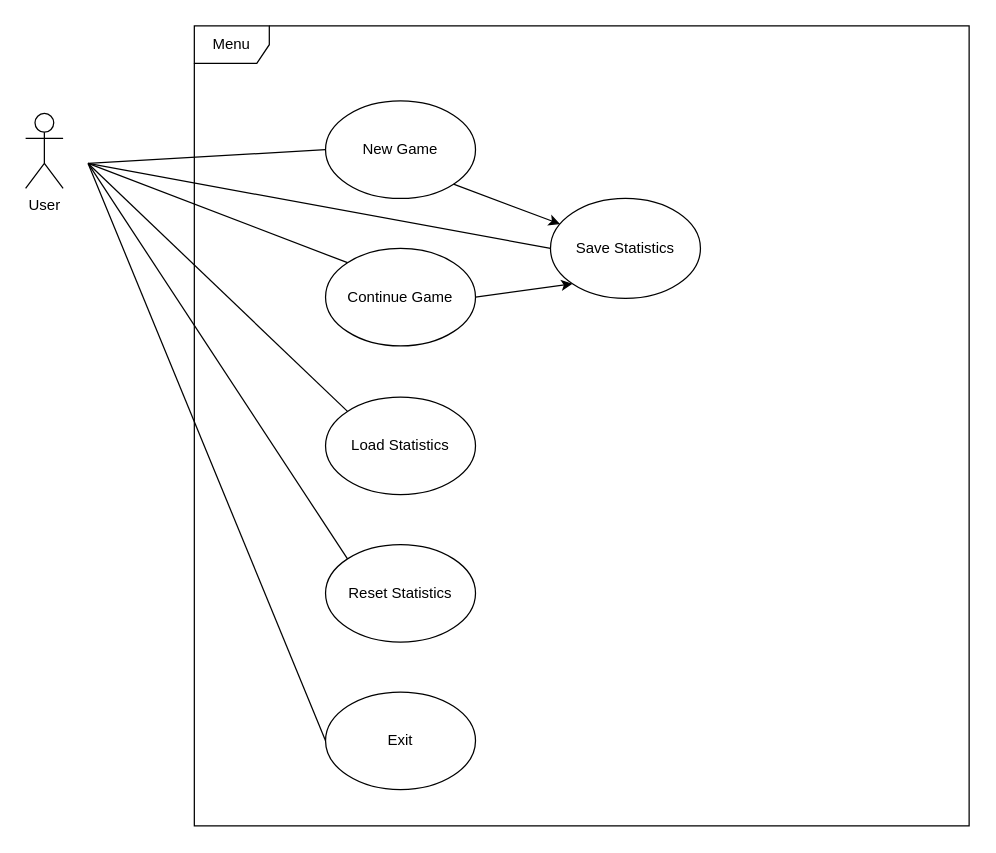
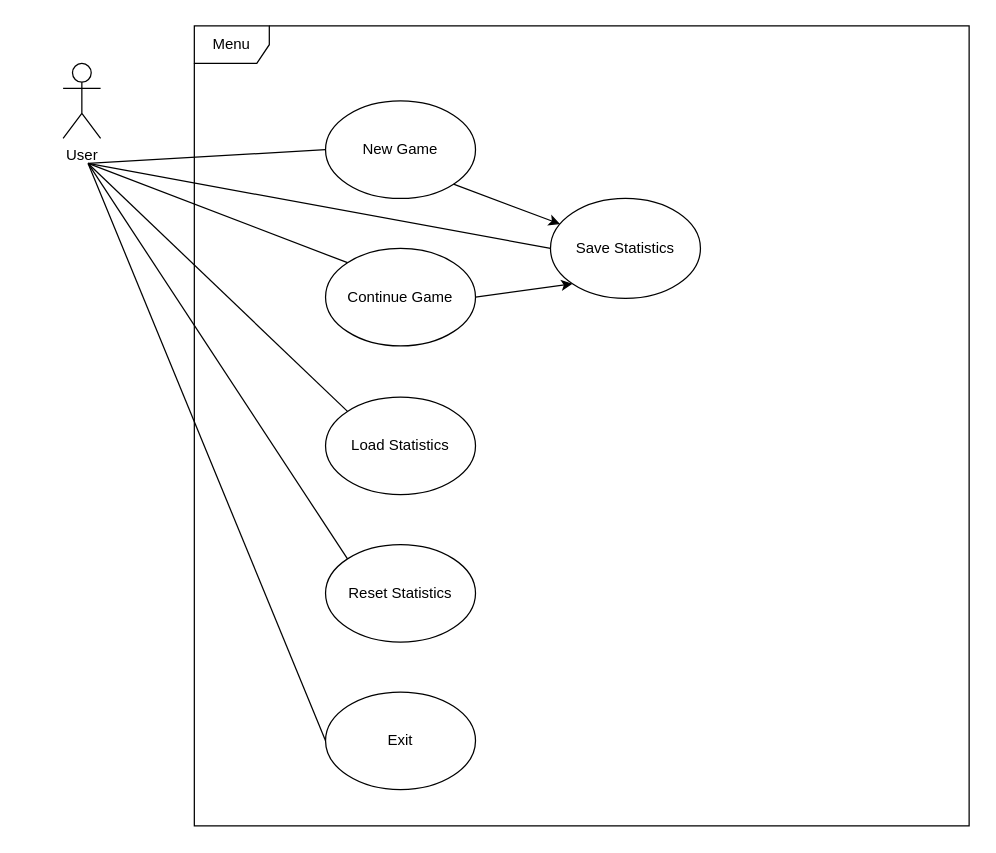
node "User": moved (44, 151) -> (82, 101)
